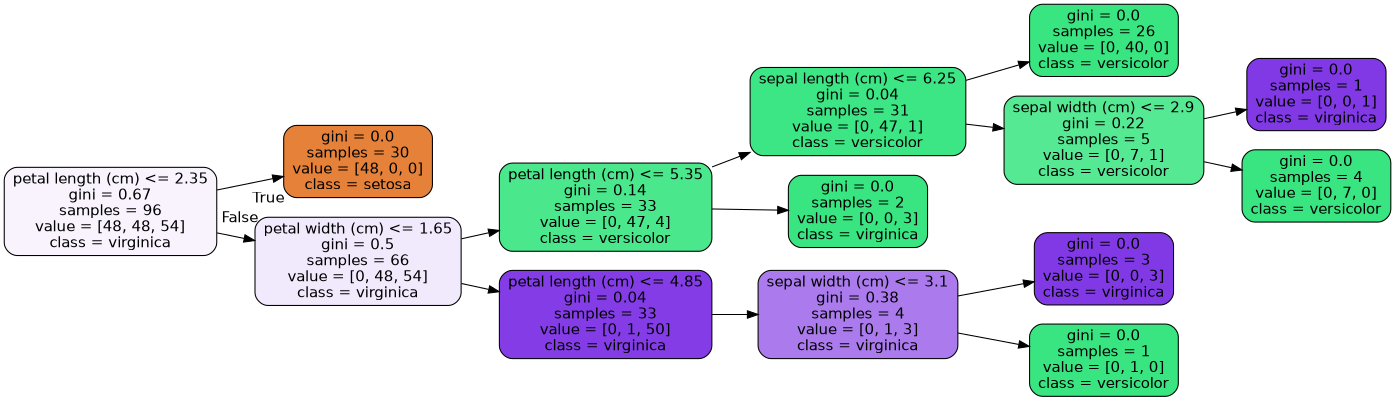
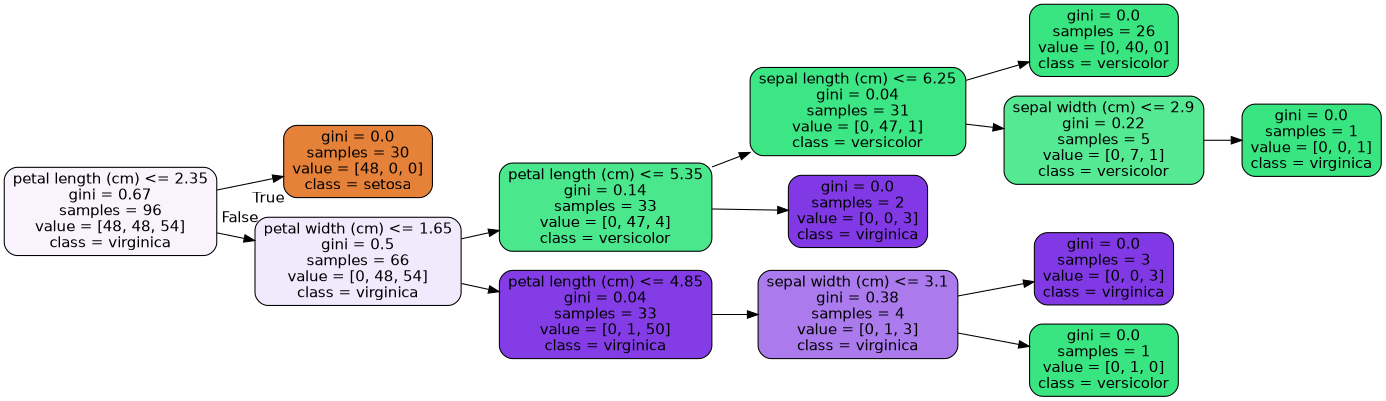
node "gini = 0.0 samples = 1 value = [0, 0, 1] class = virginica": fillcolor #8139e5 -> #39e581
node "gini = 0.0 samples = 4 value = [0, 7, 0] class = versicolor": removed
node "gini = 0.0 samples = 2 value = [0, 0, 3] class = virginica": fillcolor #39e581 -> #8139e5
